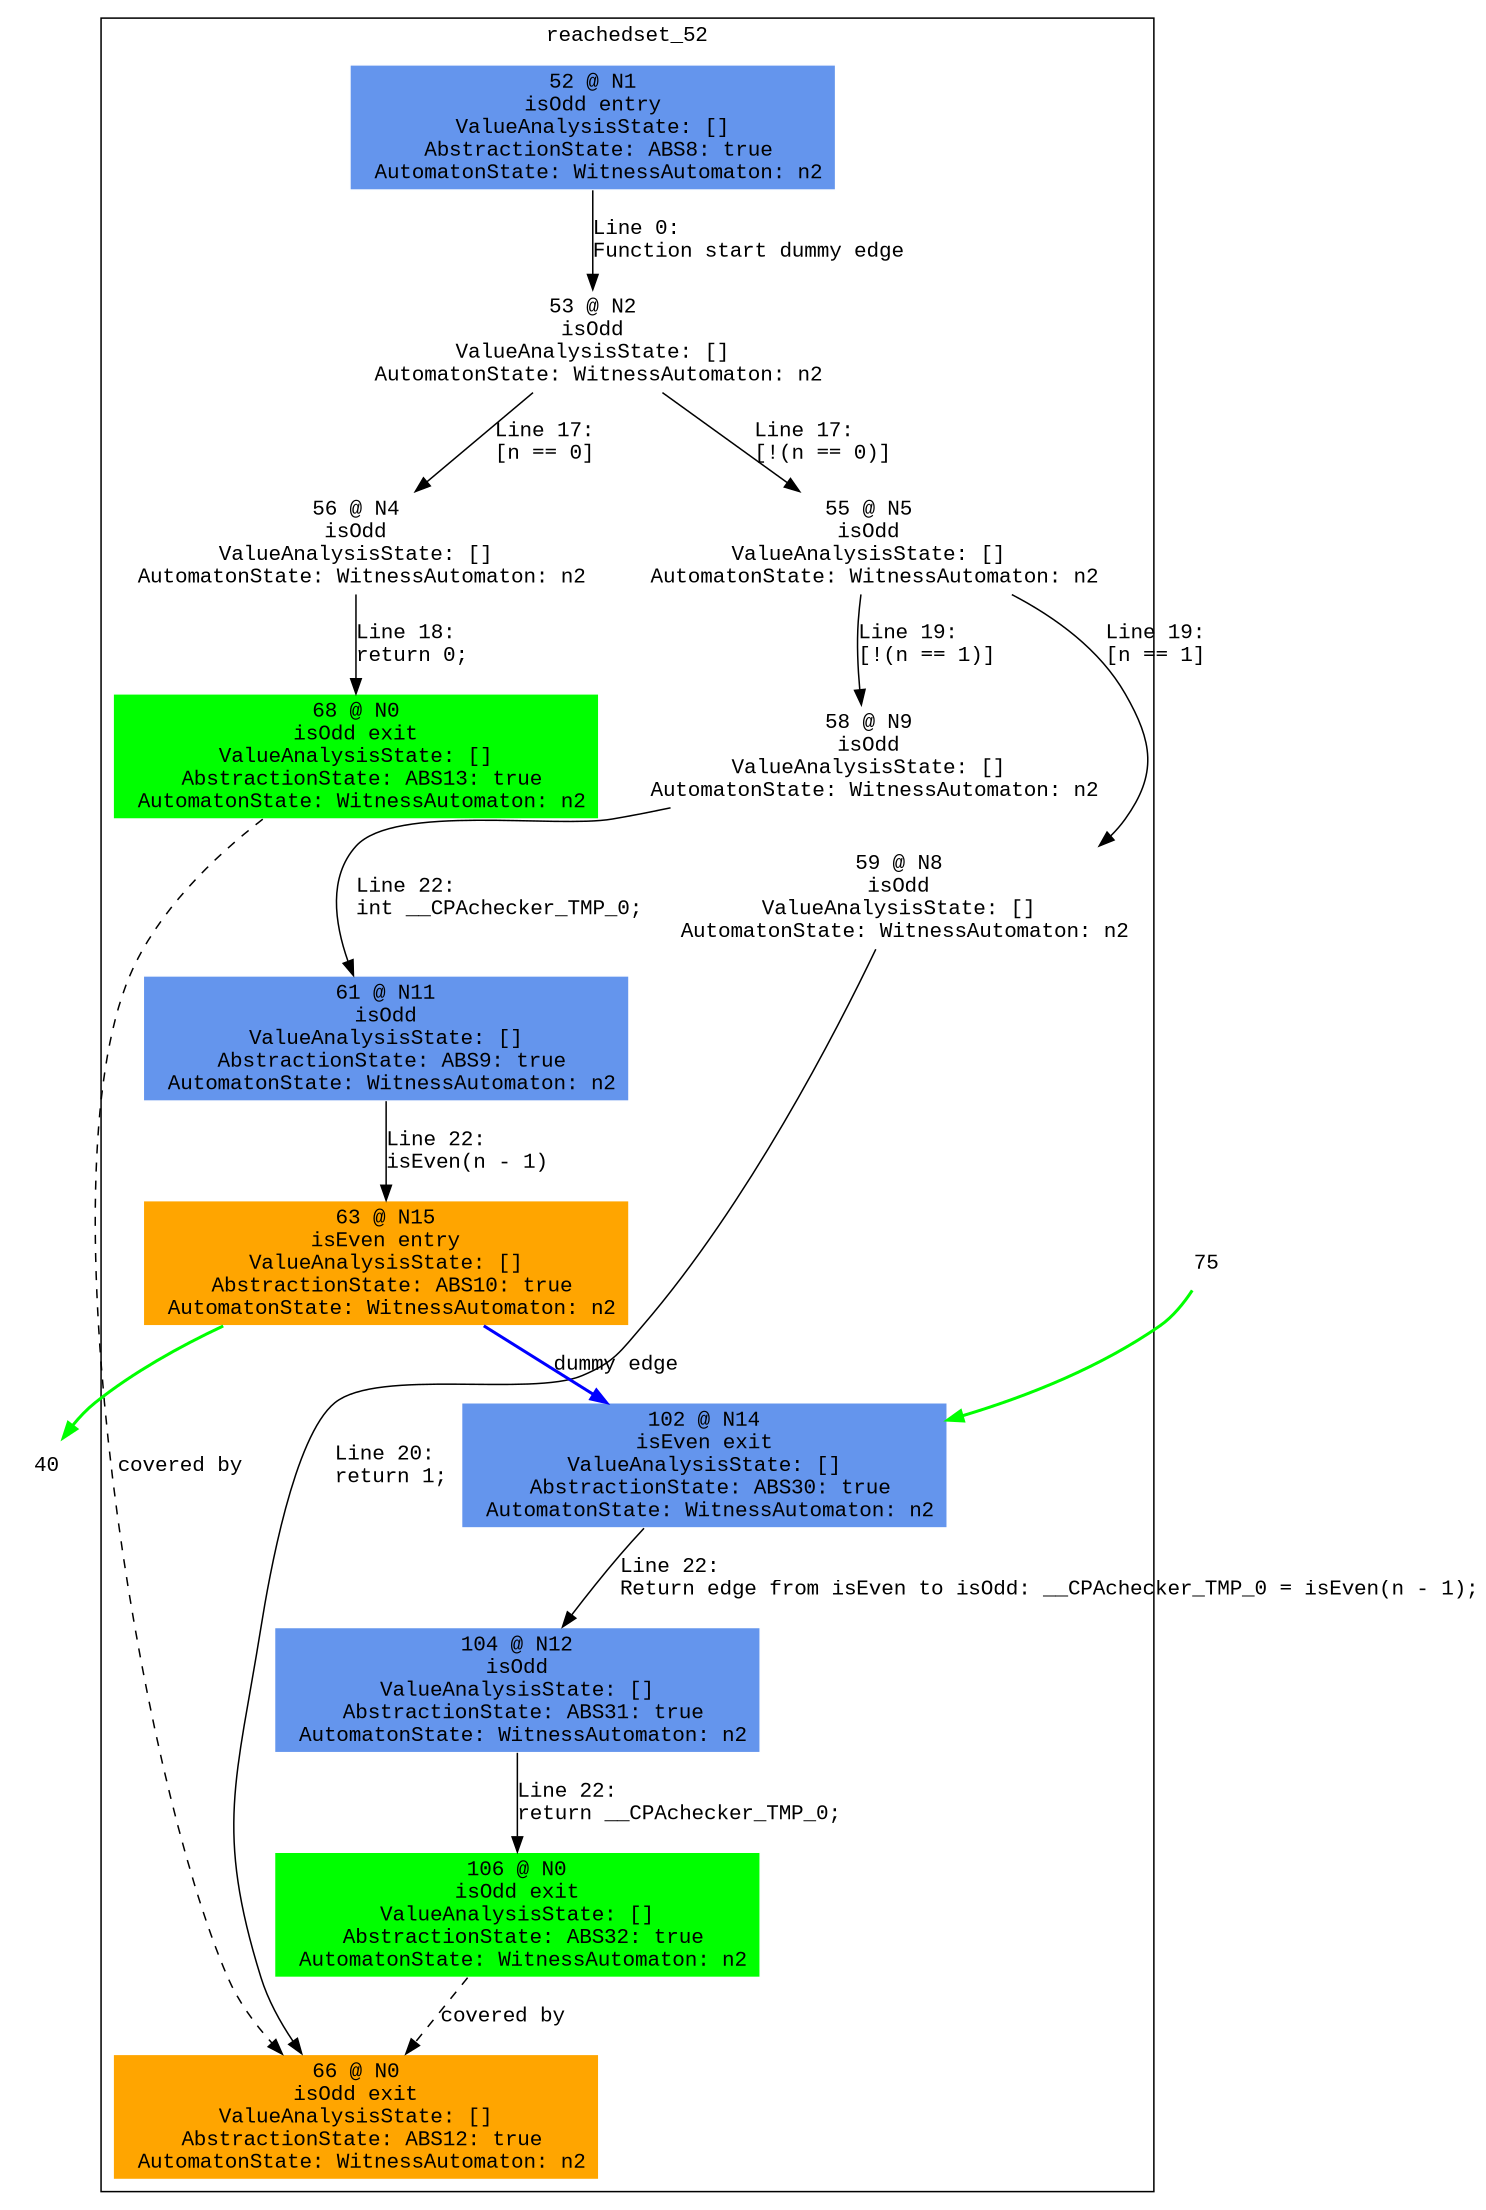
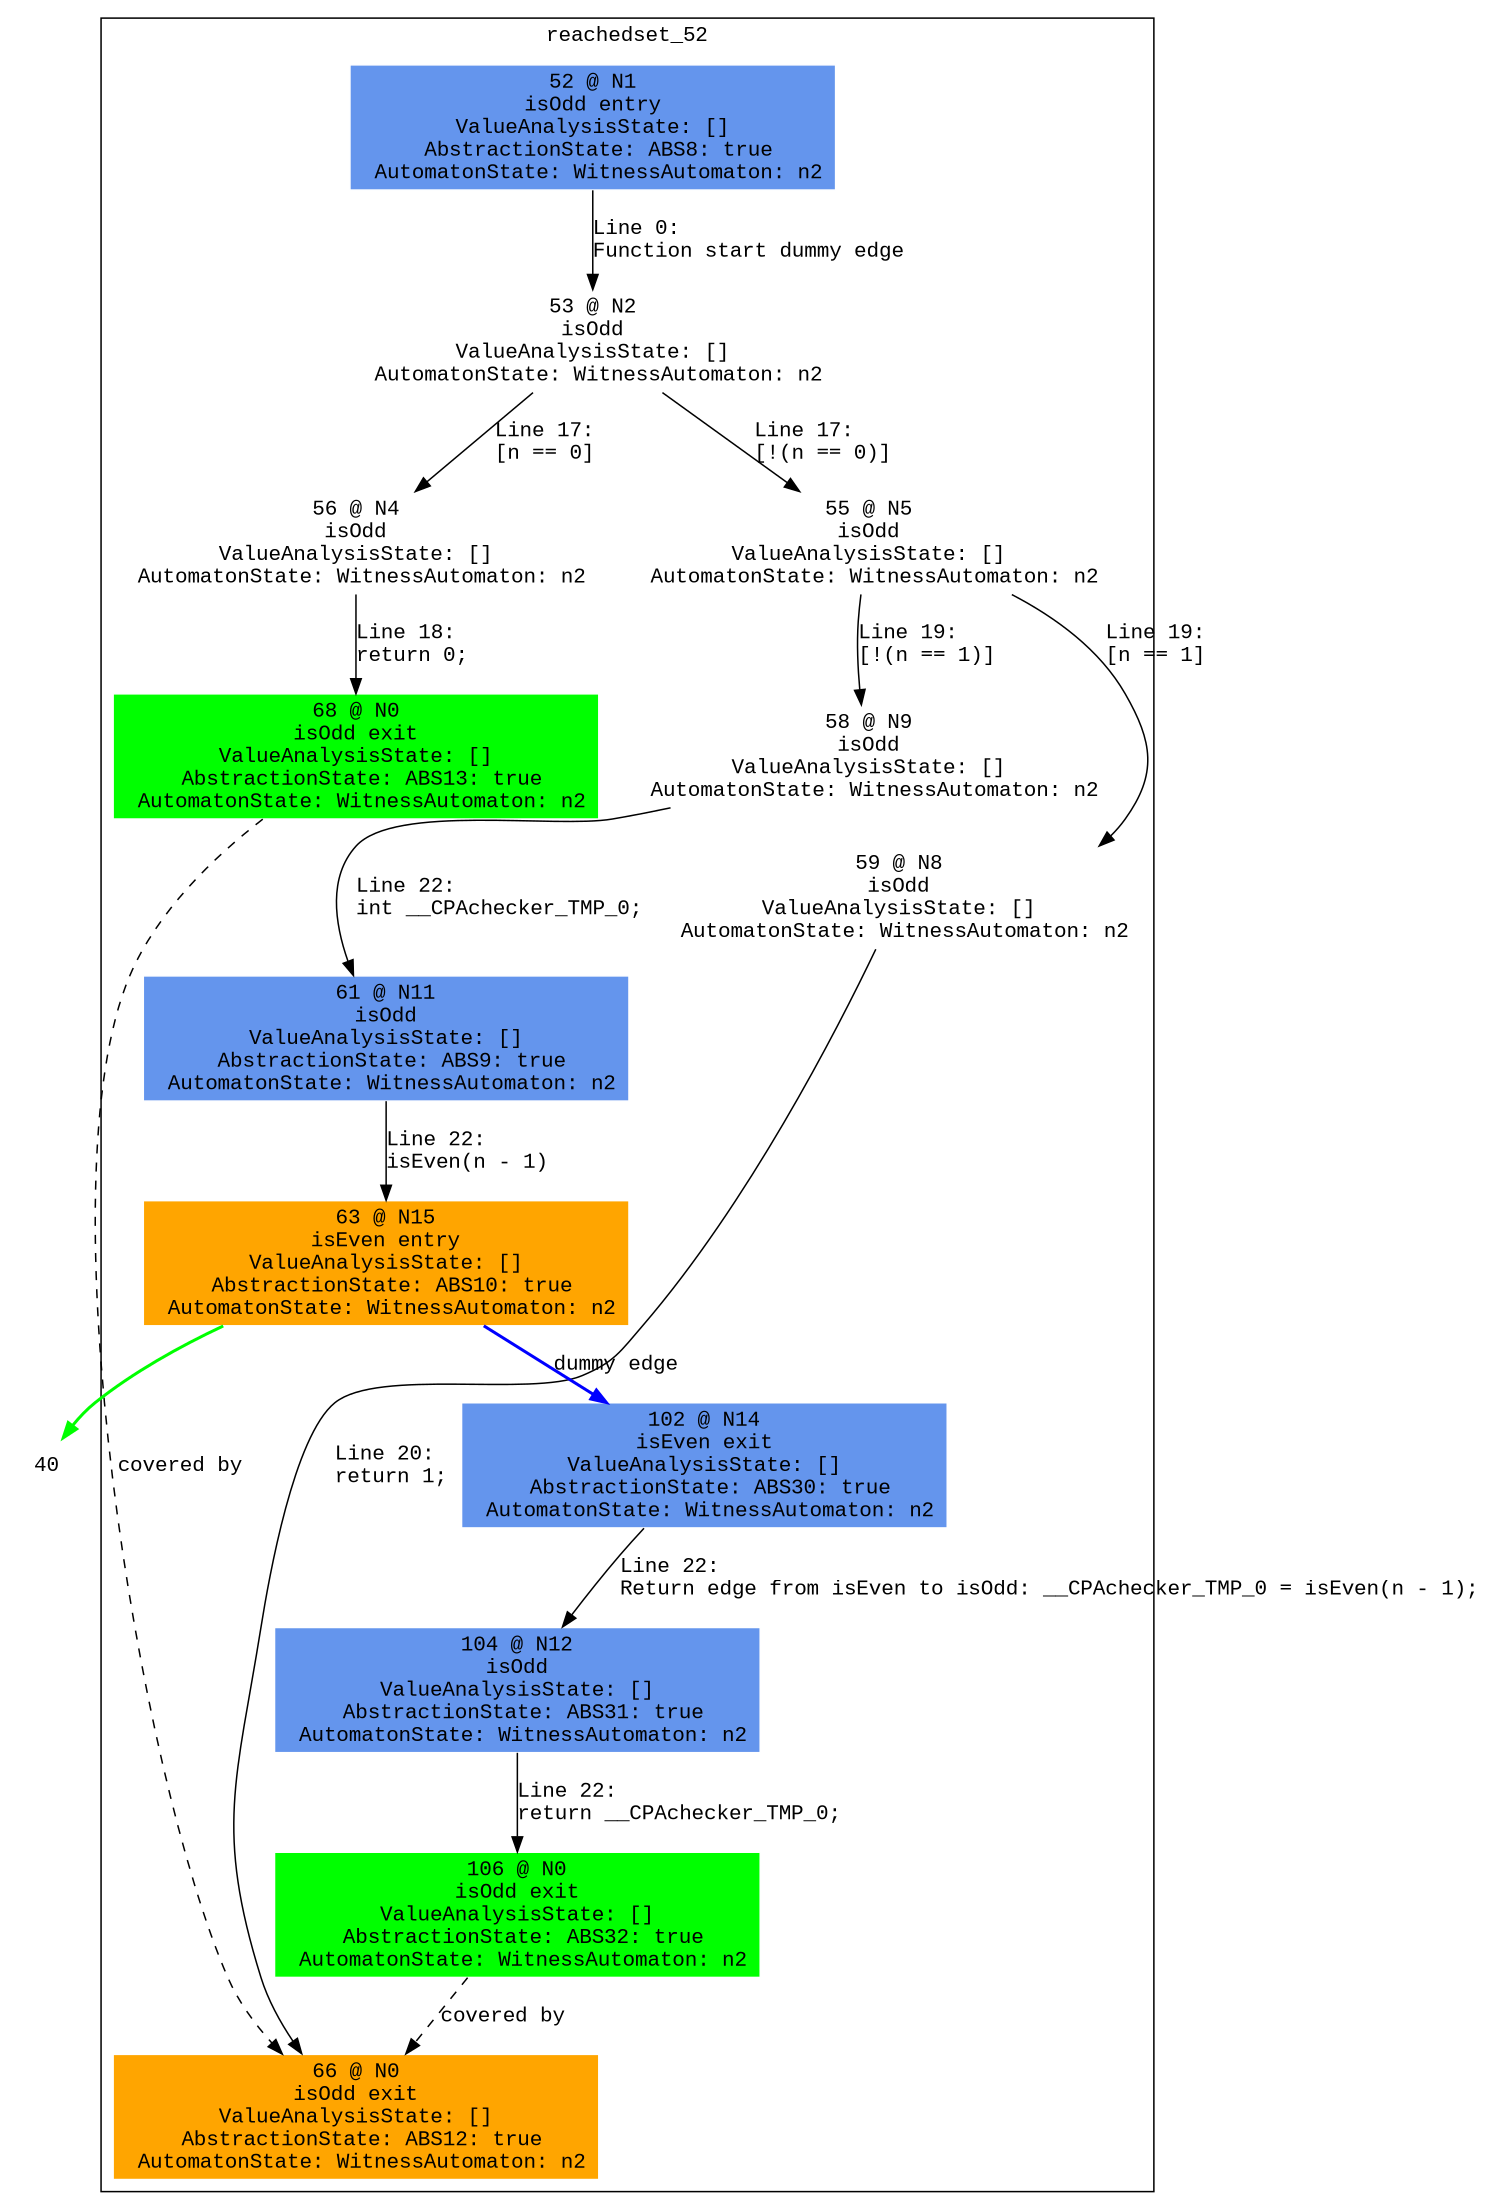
node "75": removed
